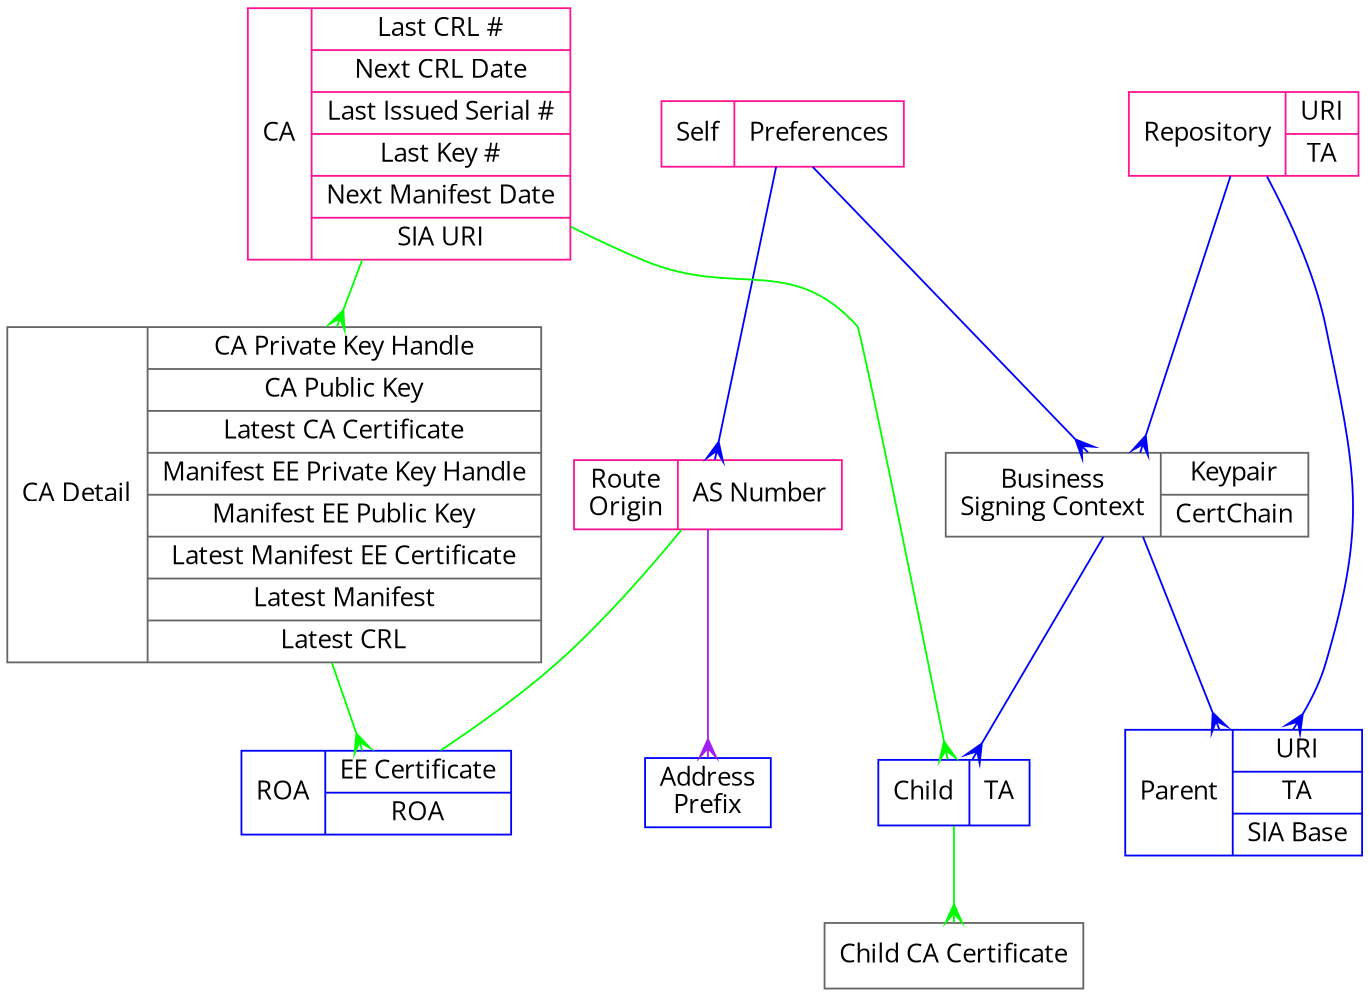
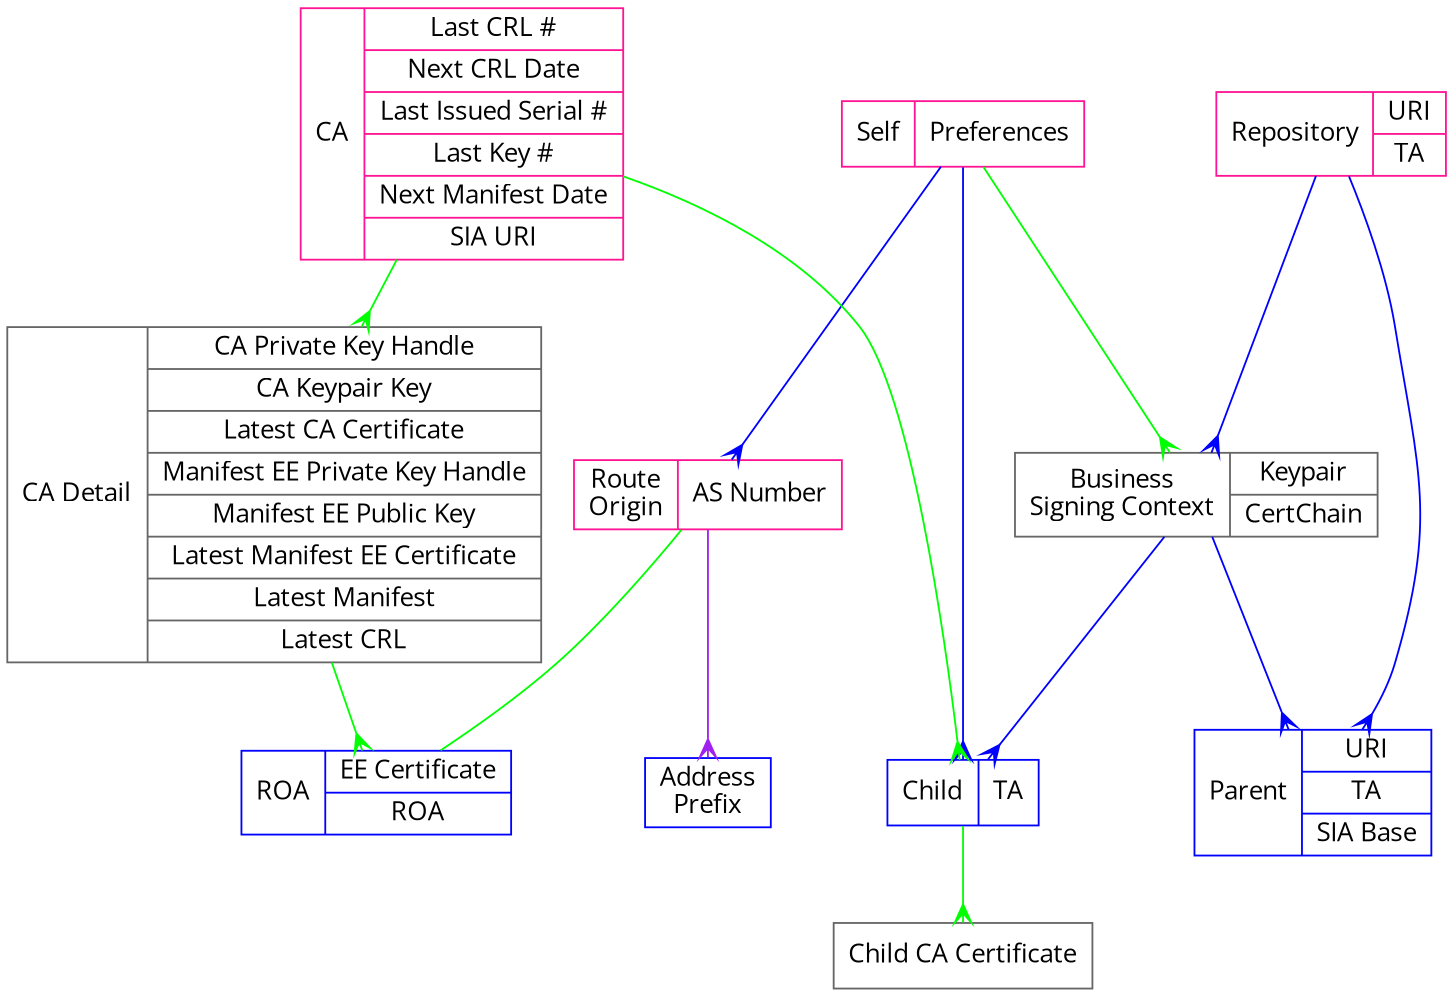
edge "Self" -> "Business": color blue -> green
node "CA Detail": text "CA Public Key" -> "CA Keypair Key"
edge "Self" -> "Child": added
